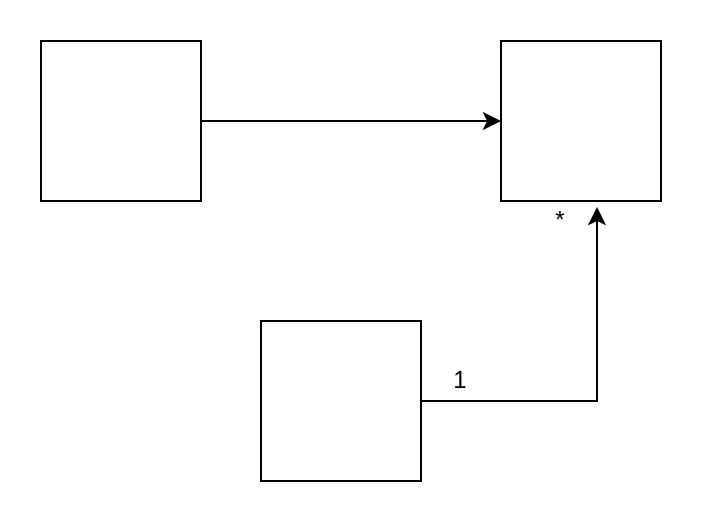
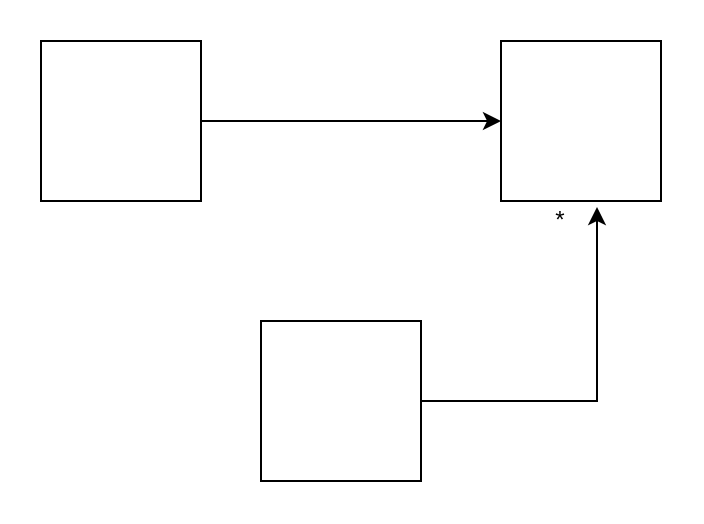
node "1": removed
